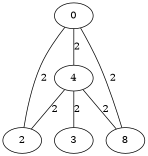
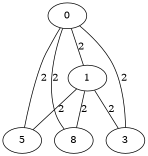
edge "0" -- "3": added, label "2"
node "4": label "4" -> "1"
node "2": label "2" -> "5"
